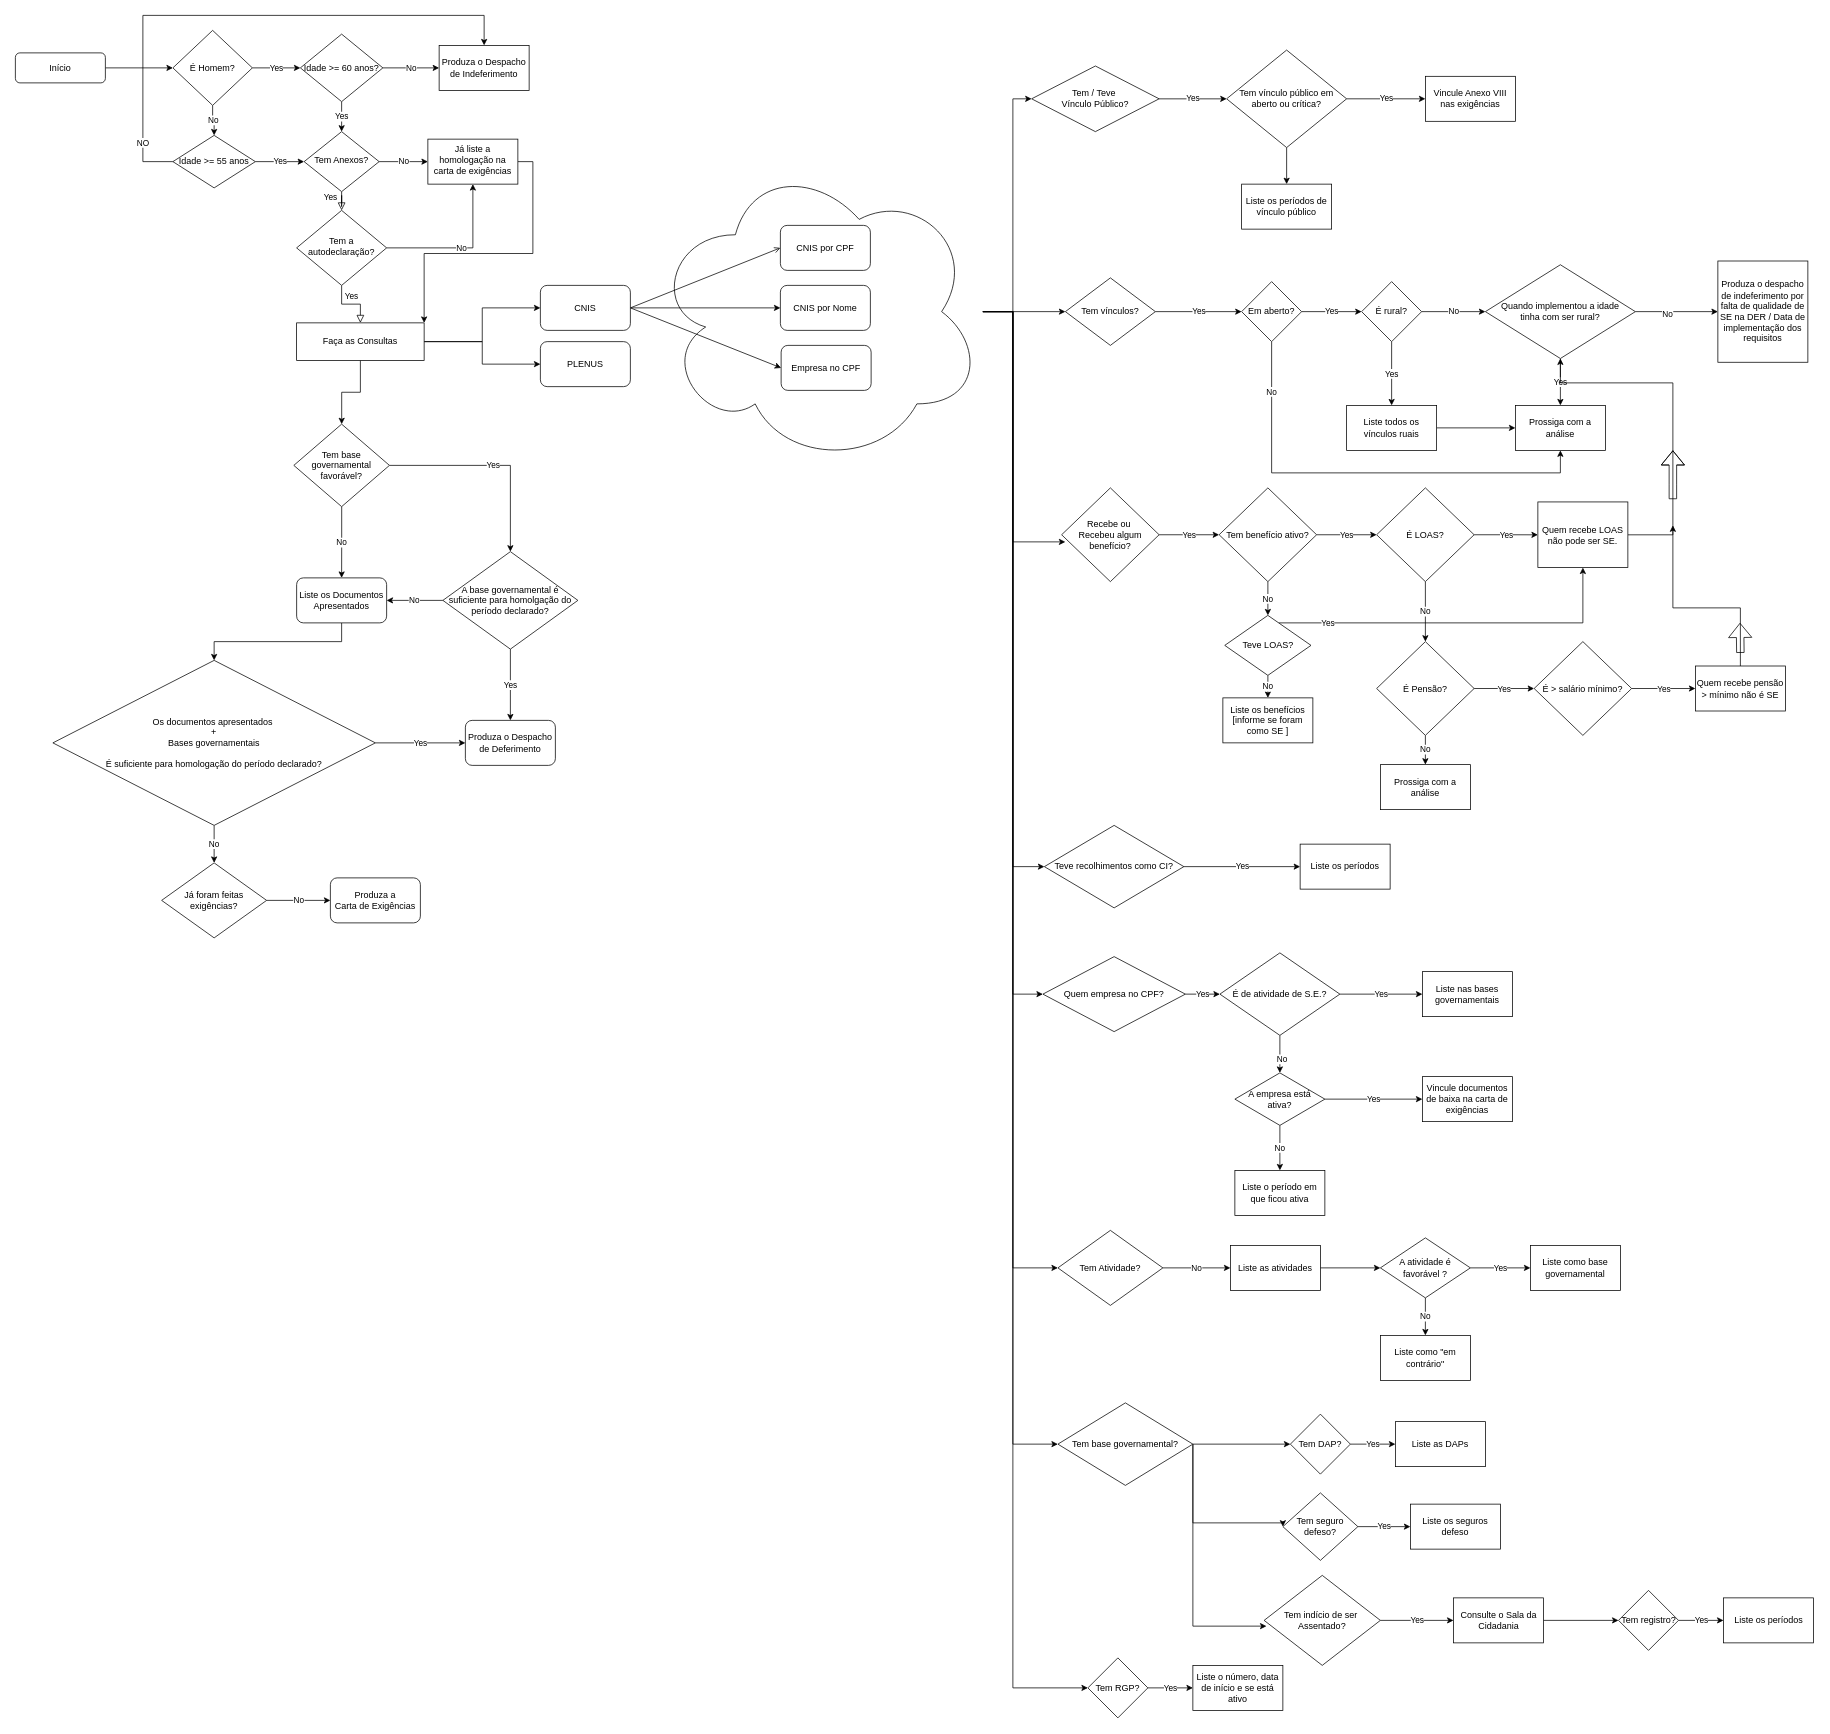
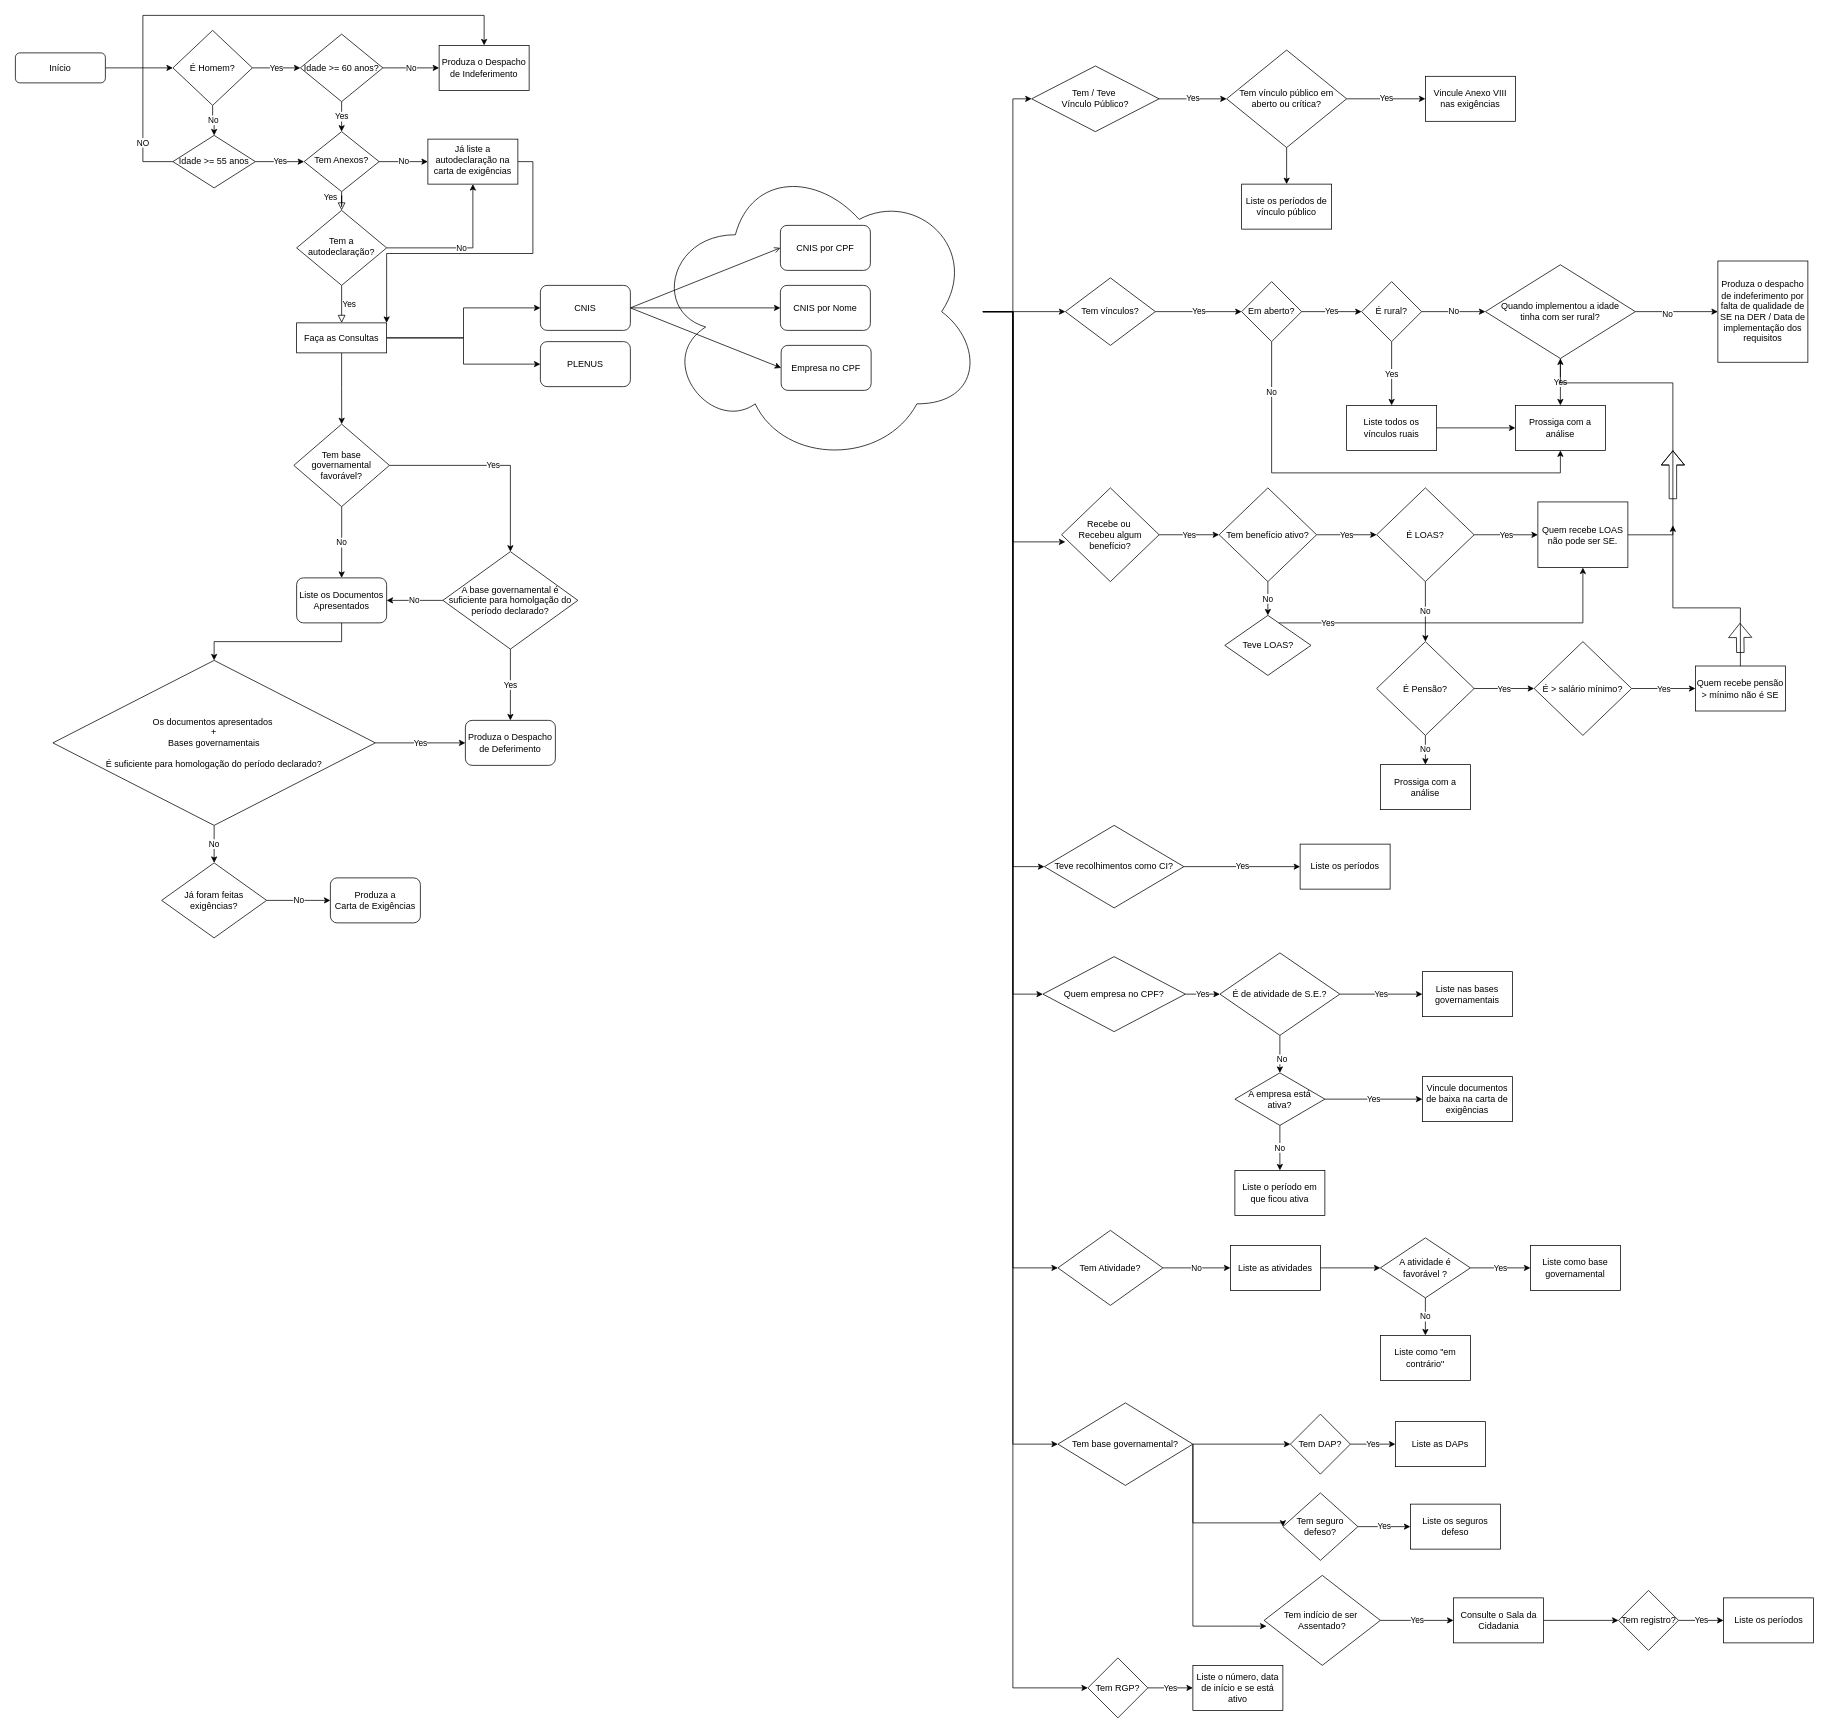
node "Já liste a homologação na carta de exigências": label "Já liste a homologação na carta de exigências" -> "Já liste a autodeclaração na carta de exigências"
node "Faça as Consultas": size 128x38 -> 90x30
edge "Teve LOAS?" -> "Liste os benefícios [informe se foram como SE ]": removed, label "No"
node "Liste os benefícios [informe se foram como SE ]": removed
